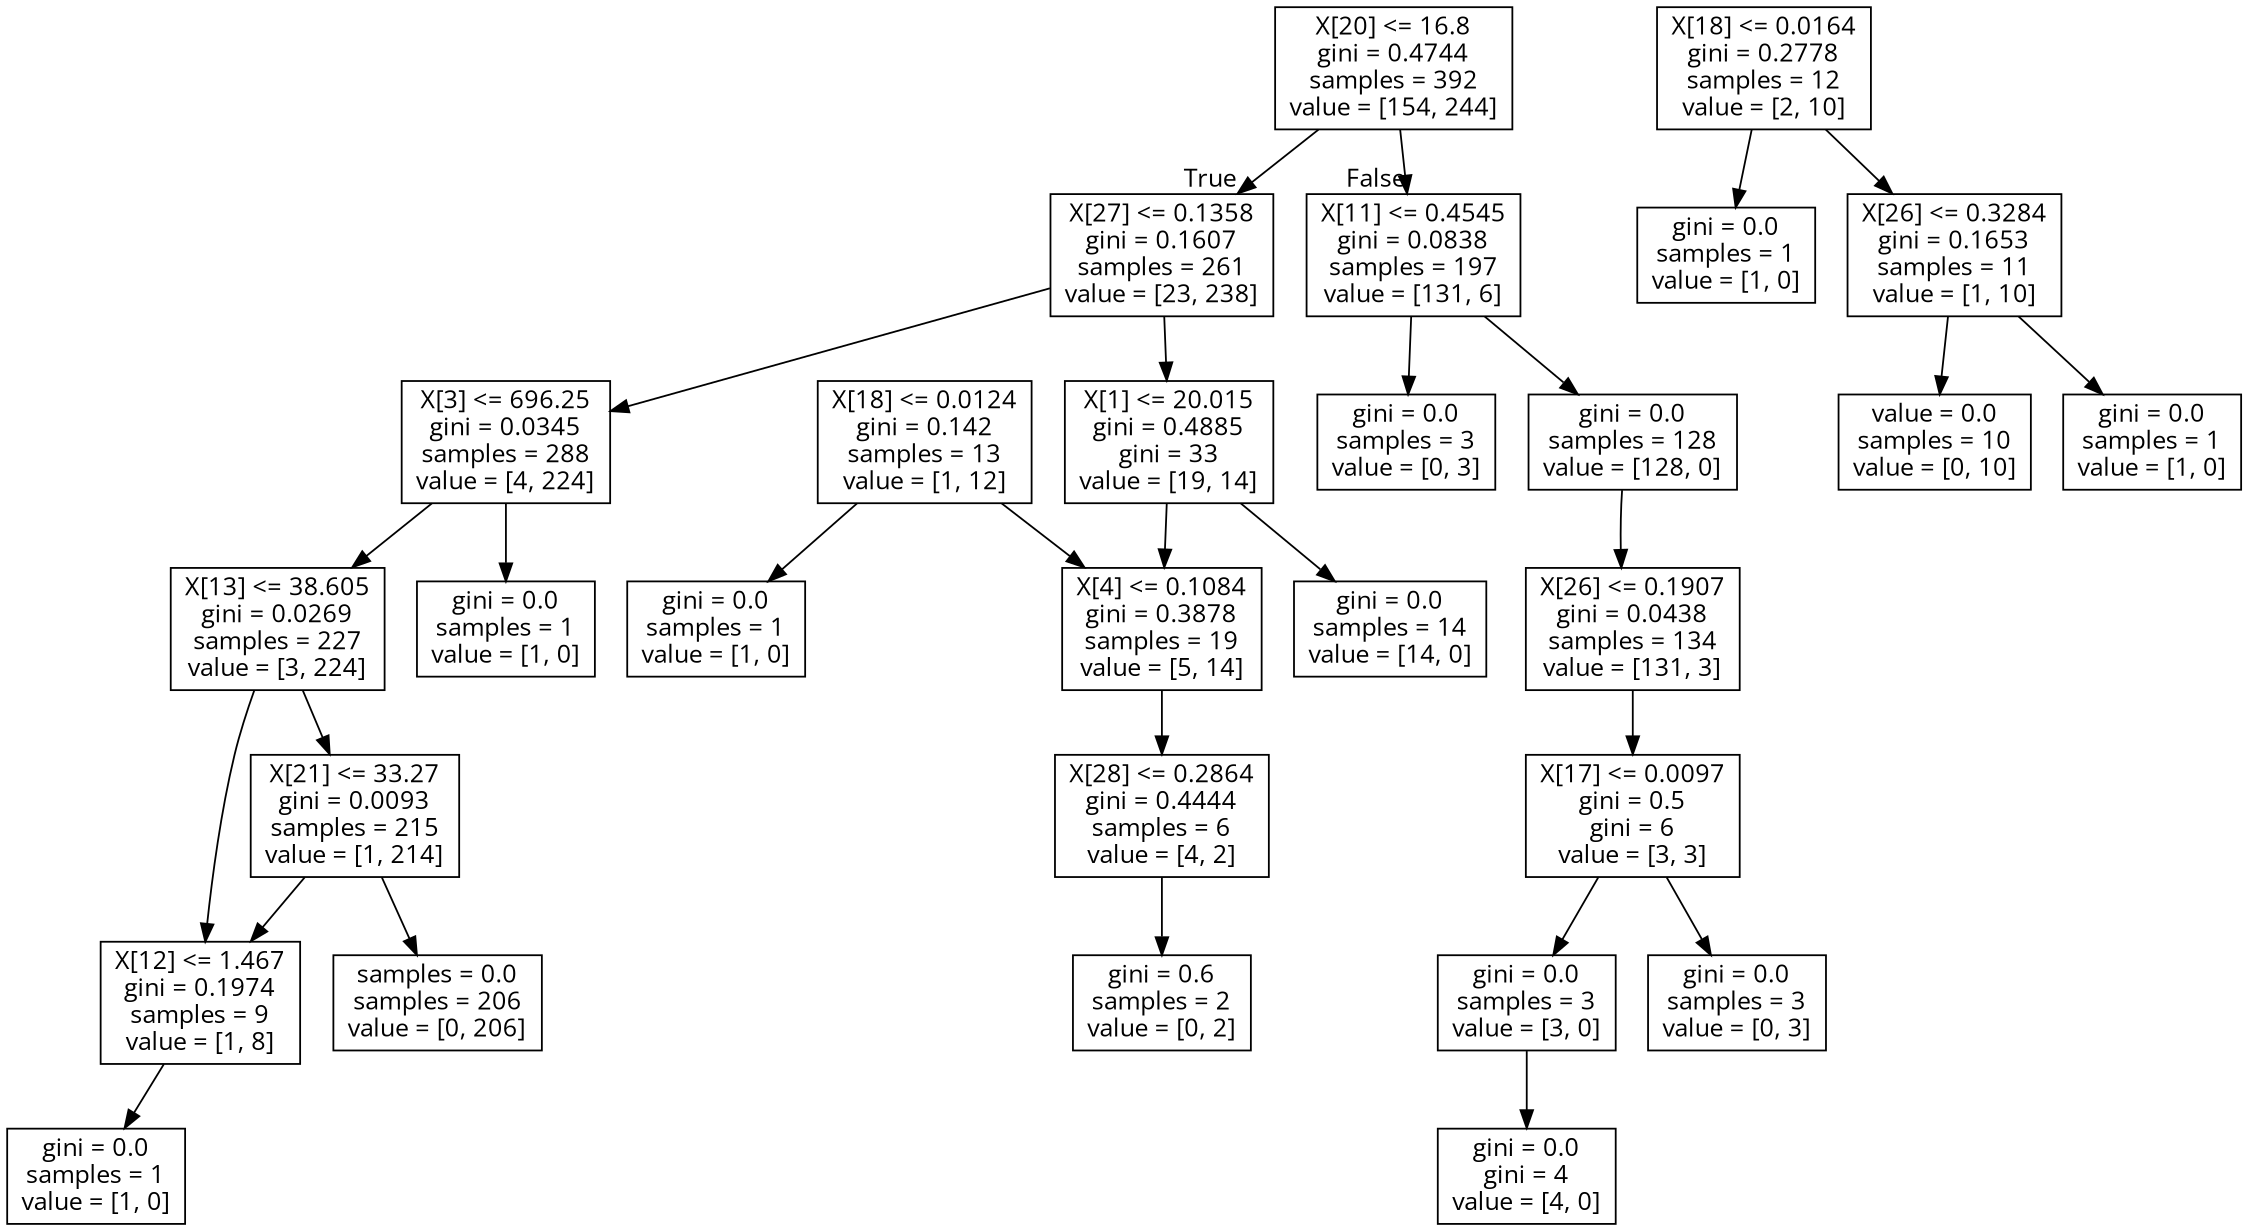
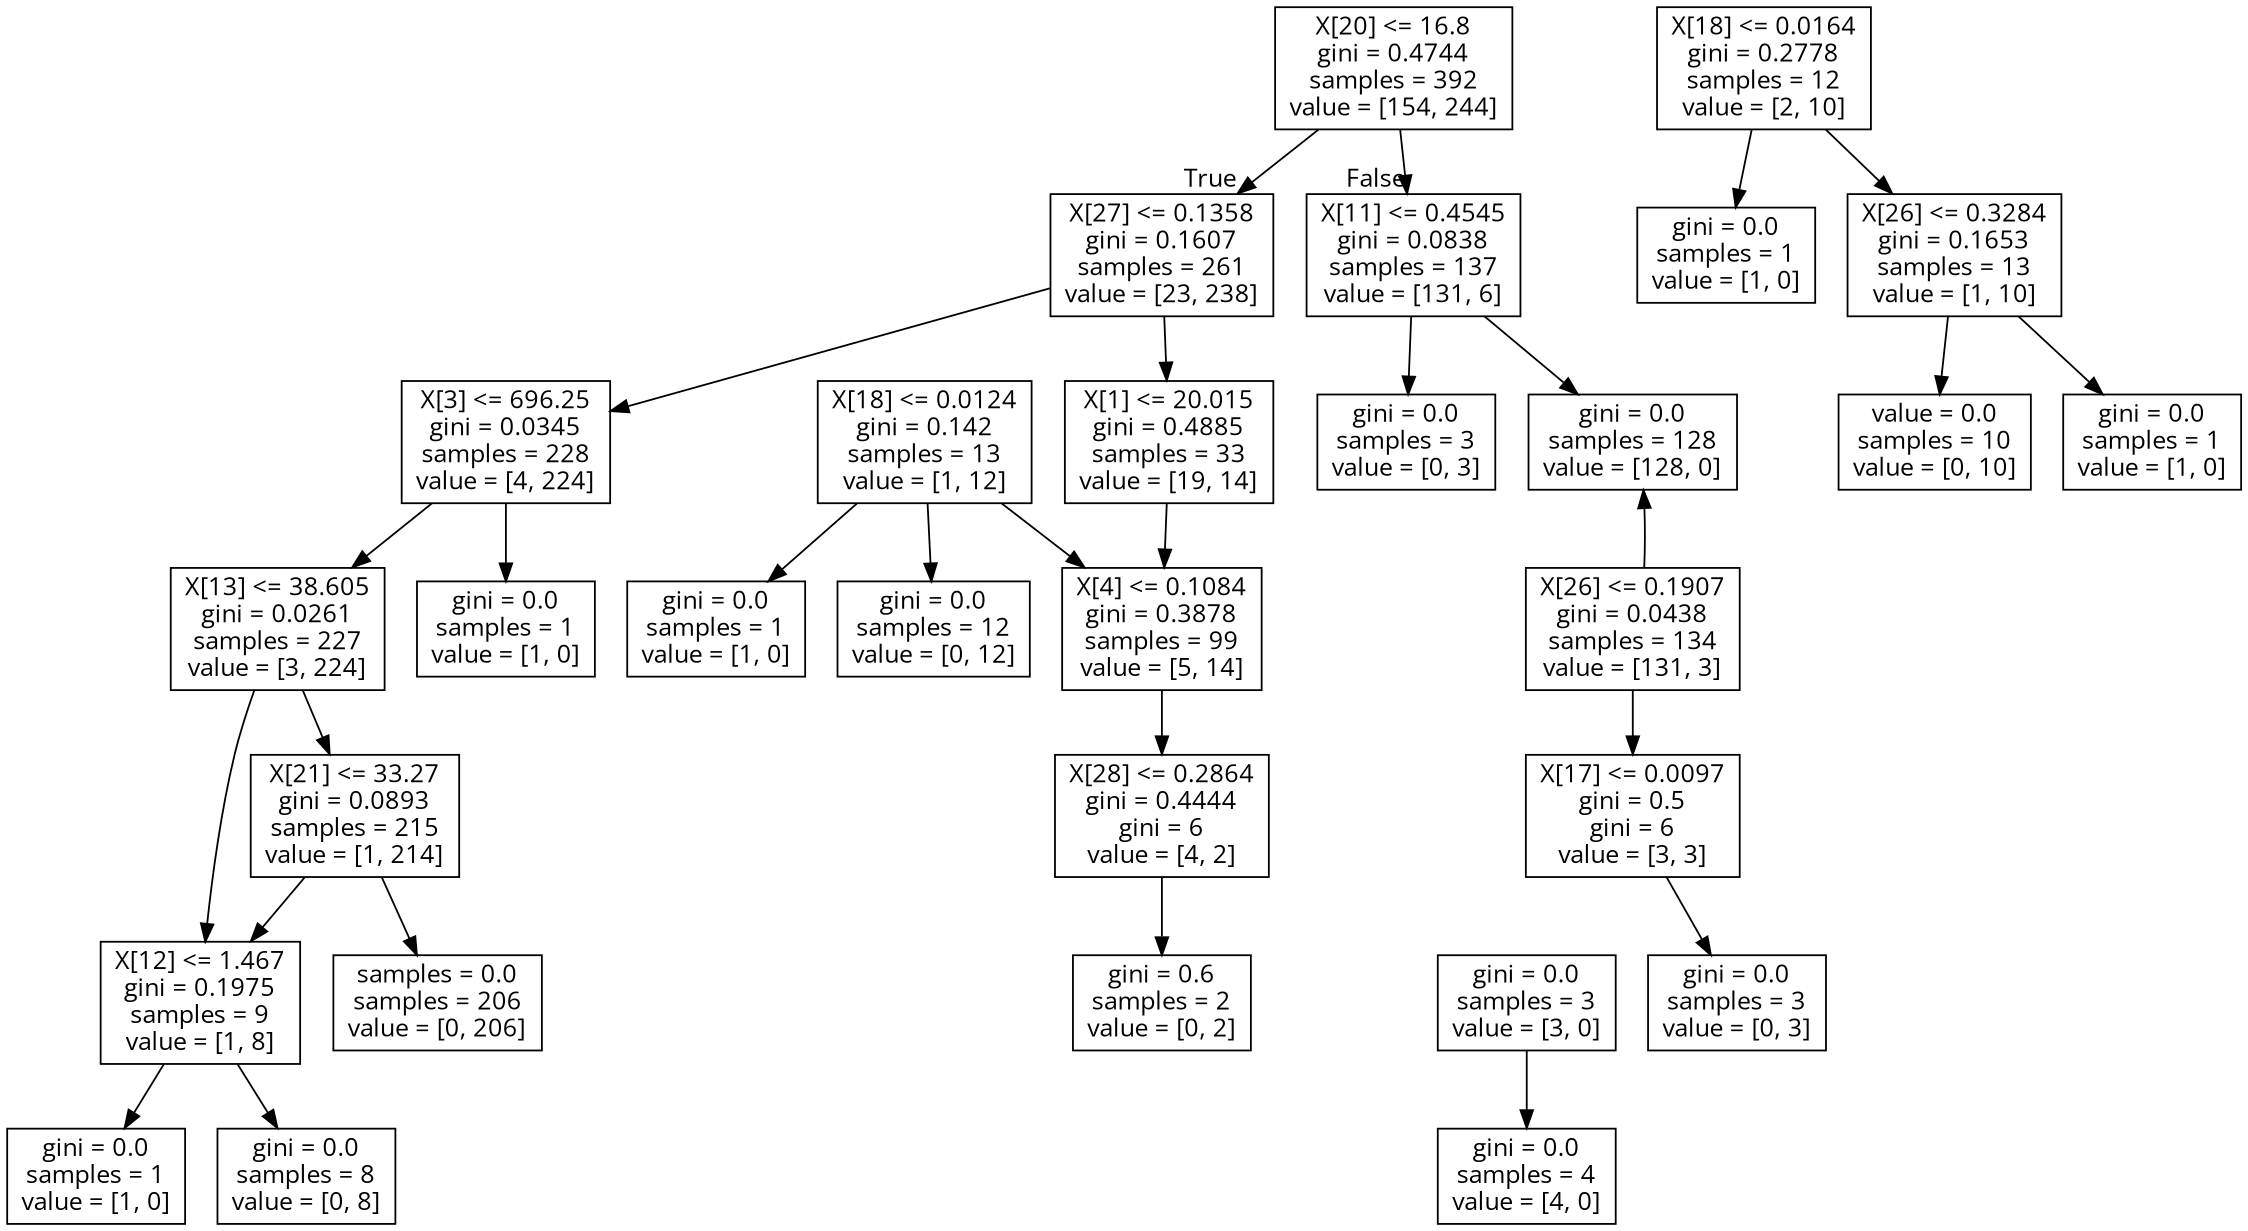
node "X[11] <= 0.4545 gini = 0.0838 samples = 197 value = [131, 6]": label "X[11] <= 0.4545 gini = 0.0838 samples = 197 value = [131, 6]" -> "X[11] <= 0.4545 gini = 0.0838 samples = 137 value = [131, 6]"
node "X[26] <= 0.3284 gini = 0.1653 samples = 11 value = [1, 10]": label "X[26] <= 0.3284 gini = 0.1653 samples = 11 value = [1, 10]" -> "X[26] <= 0.3284 gini = 0.1653 samples = 13 value = [1, 10]"
node "X[3] <= 696.25 gini = 0.0345 samples = 288 value = [4, 224]": label "X[3] <= 696.25 gini = 0.0345 samples = 288 value = [4, 224]" -> "X[3] <= 696.25 gini = 0.0345 samples = 228 value = [4, 224]"
node "X[1] <= 20.015 gini = 0.4885 gini = 33 value = [19, 14]": label "X[1] <= 20.015 gini = 0.4885 gini = 33 value = [19, 14]" -> "X[1] <= 20.015 gini = 0.4885 samples = 33 value = [19, 14]"
edge "gini = 0.0 samples = 128 value = [128, 0]" -> "X[26] <= 0.1907 gini = 0.0438 samples = 134 value = [131, 3]": reversed
node "X[13] <= 38.605 gini = 0.0269 samples = 227 value = [3, 224]": label "X[13] <= 38.605 gini = 0.0269 samples = 227 value = [3, 224]" -> "X[13] <= 38.605 gini = 0.0261 samples = 227 value = [3, 224]"
node "gini = 0.0 samples = 12 value = [0, 12]": added
node "X[4] <= 0.1084 gini = 0.3878 samples = 19 value = [5, 14]": label "X[4] <= 0.1084 gini = 0.3878 samples = 19 value = [5, 14]" -> "X[4] <= 0.1084 gini = 0.3878 samples = 99 value = [5, 14]"
node "gini = 0.0 samples = 14 value = [14, 0]": removed
node "X[21] <= 33.27 gini = 0.0093 samples = 215 value = [1, 214]": label "X[21] <= 33.27 gini = 0.0093 samples = 215 value = [1, 214]" -> "X[21] <= 33.27 gini = 0.0893 samples = 215 value = [1, 214]"
node "X[28] <= 0.2864 gini = 0.4444 samples = 6 value = [4, 2]": label "X[28] <= 0.2864 gini = 0.4444 samples = 6 value = [4, 2]" -> "X[28] <= 0.2864 gini = 0.4444 gini = 6 value = [4, 2]"
edge "X[17] <= 0.0097 gini = 0.5 gini = 6 value = [3, 3]" -> "gini = 0.0 samples = 3 value = [3, 0]": removed
node "X[12] <= 1.467 gini = 0.1974 samples = 9 value = [1, 8]": label "X[12] <= 1.467 gini = 0.1974 samples = 9 value = [1, 8]" -> "X[12] <= 1.467 gini = 0.1975 samples = 9 value = [1, 8]"
node "gini = 0.0 samples = 8 value = [0, 8]": added
node "gini = 0.0 gini = 4 value = [4, 0]": label "gini = 0.0 gini = 4 value = [4, 0]" -> "gini = 0.0 samples = 4 value = [4, 0]"
